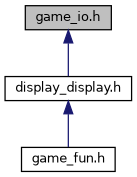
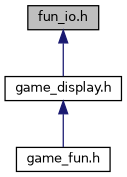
node "game_io.h": label "game_io.h" -> "fun_io.h"
node "display_display.h": label "display_display.h" -> "game_display.h"
